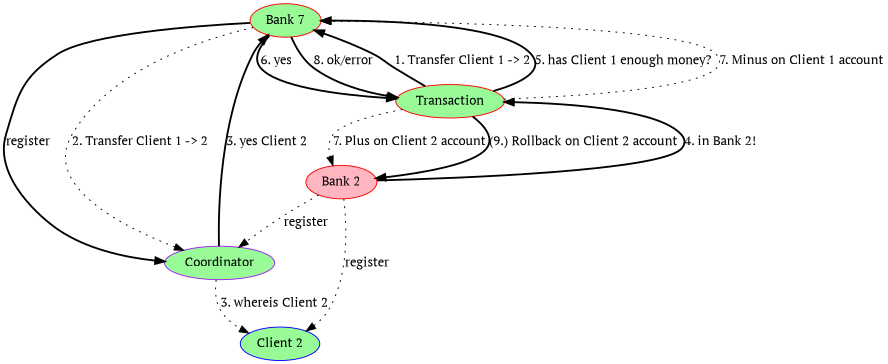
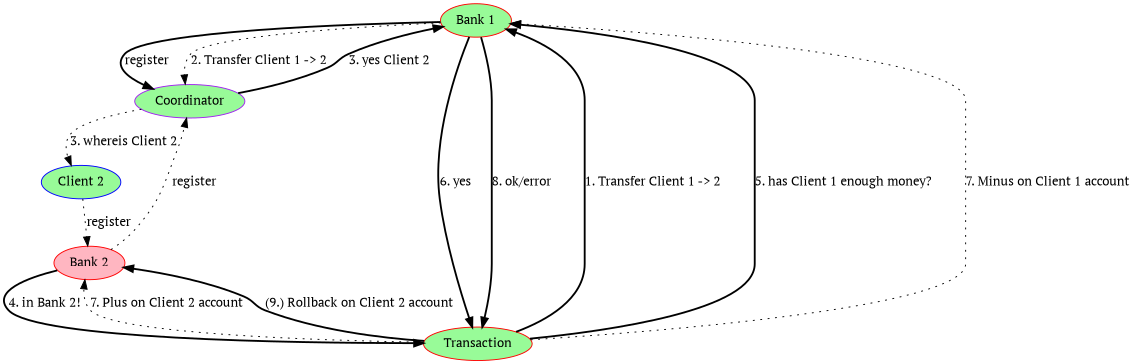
node "Bank 7": label "Bank 7" -> "Bank 1"
edge "Bank 2" -> "Client 2": reversed
